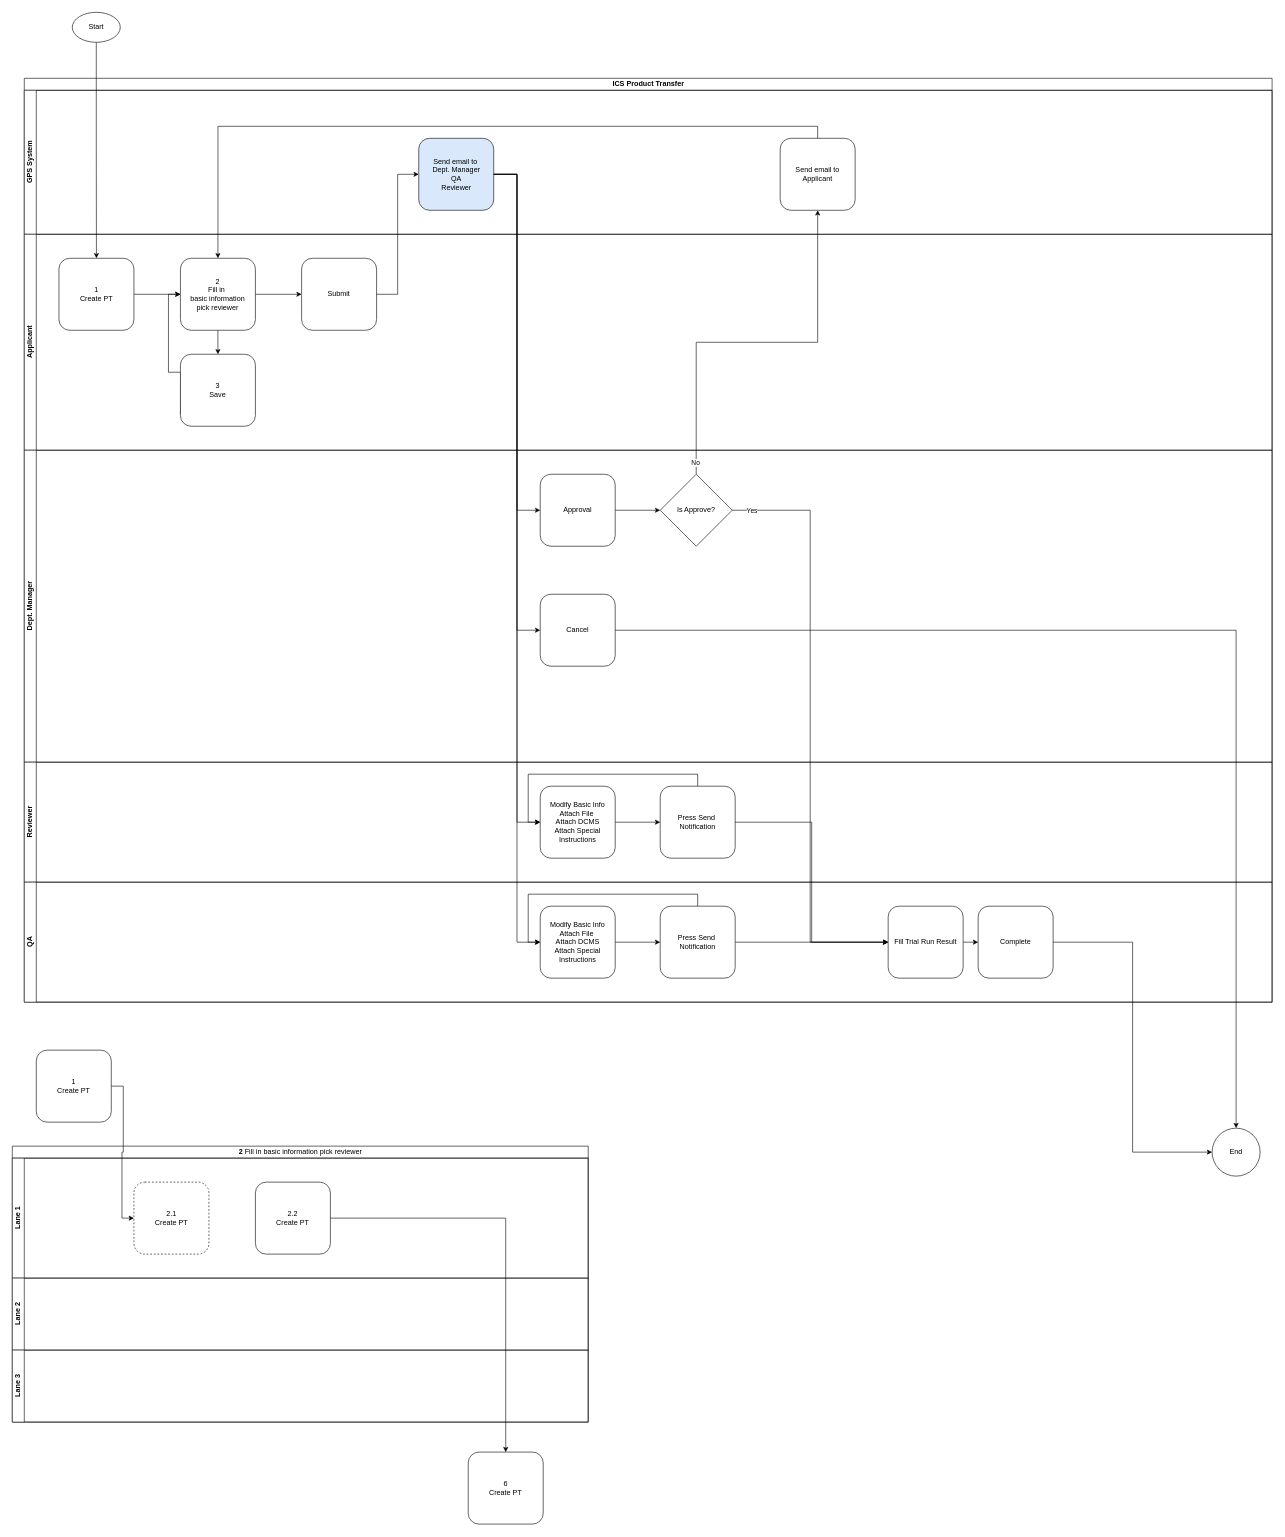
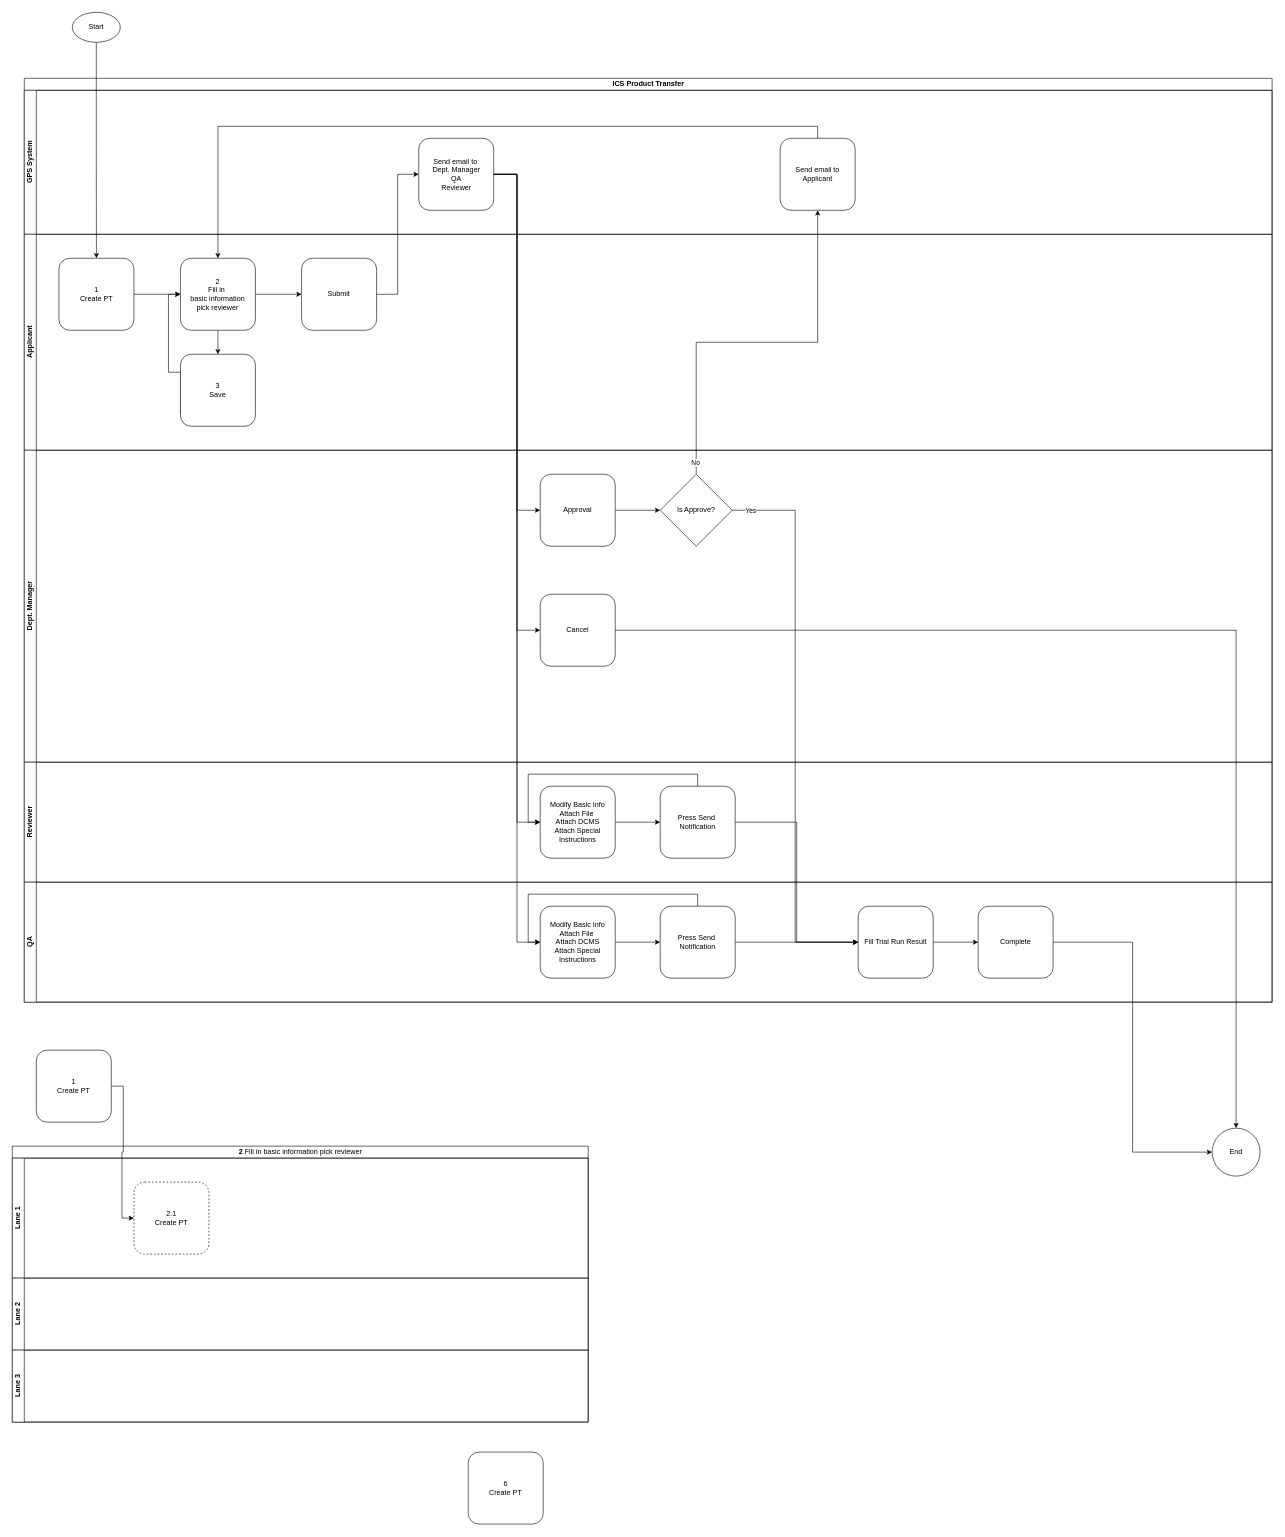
node "Send email to Dept. Manager QA Reviewer": fillcolor #dae8fc -> #ffffff
node "Fill Trial Run Result": moved (926, 942) -> (896, 942)
node "2.2 Create PT": removed
edge "2.2 Create PT" -> "6 Create PT": removed
